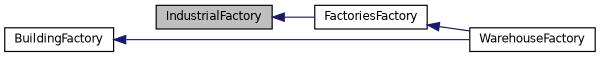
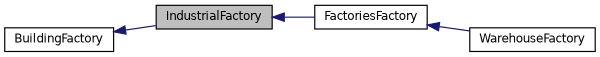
edge "WarehouseFactory" -> "BuildingFactory": now "IndustrialFactory" -> "BuildingFactory"
